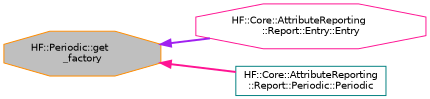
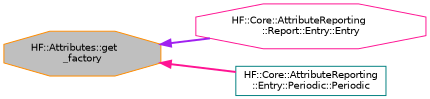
node "HF::Periodic::get _factory": label "HF::Periodic::get _factory" -> "HF::Attributes::get _factory"
node "HF::Core::AttributeReporting ::Report::Periodic::Periodic": label "HF::Core::AttributeReporting ::Report::Periodic::Periodic" -> "HF::Core::AttributeReporting ::Entry::Periodic::Periodic"
